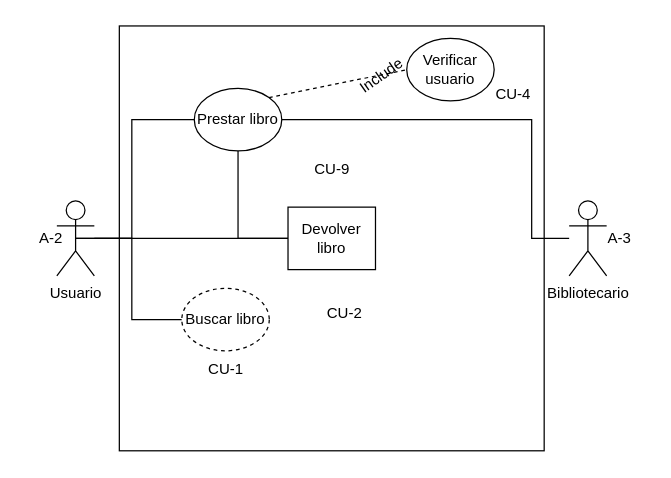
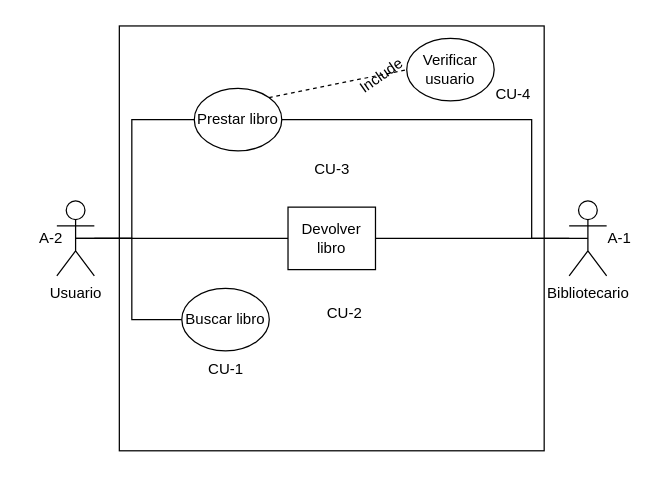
node "CU-9": label "CU-9" -> "CU-3"
edge "Prestar libro" -- "Devolver libro": now "Bibliotecario" -- "Devolver libro"
node "A-3": label "A-3" -> "A-1"
node "Buscar libro": style dashed -> solid
